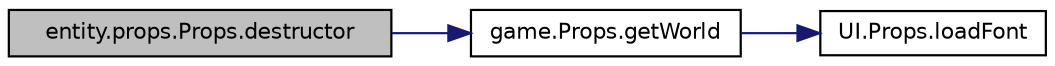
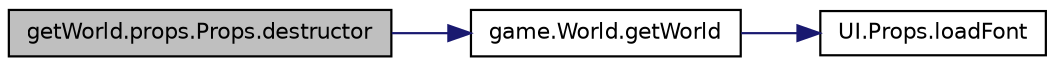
node "entity.props.Props.destructor": label "entity.props.Props.destructor" -> "getWorld.props.Props.destructor"
node "game.Props.getWorld": label "game.Props.getWorld" -> "game.World.getWorld"
